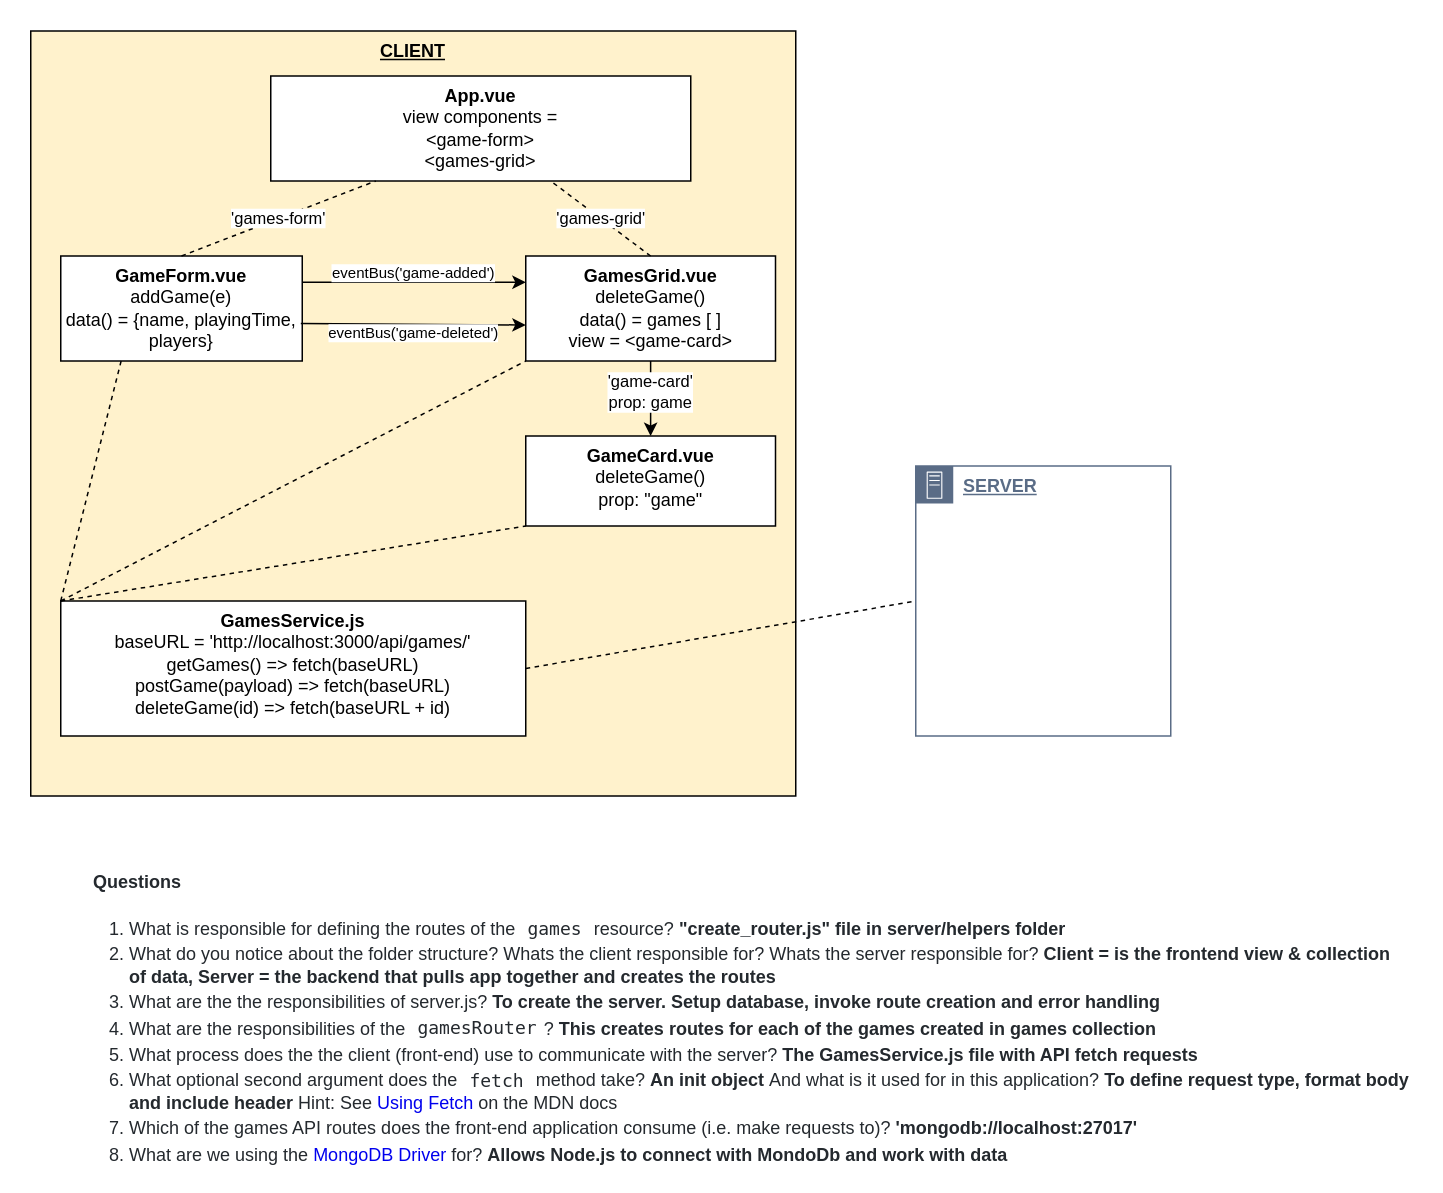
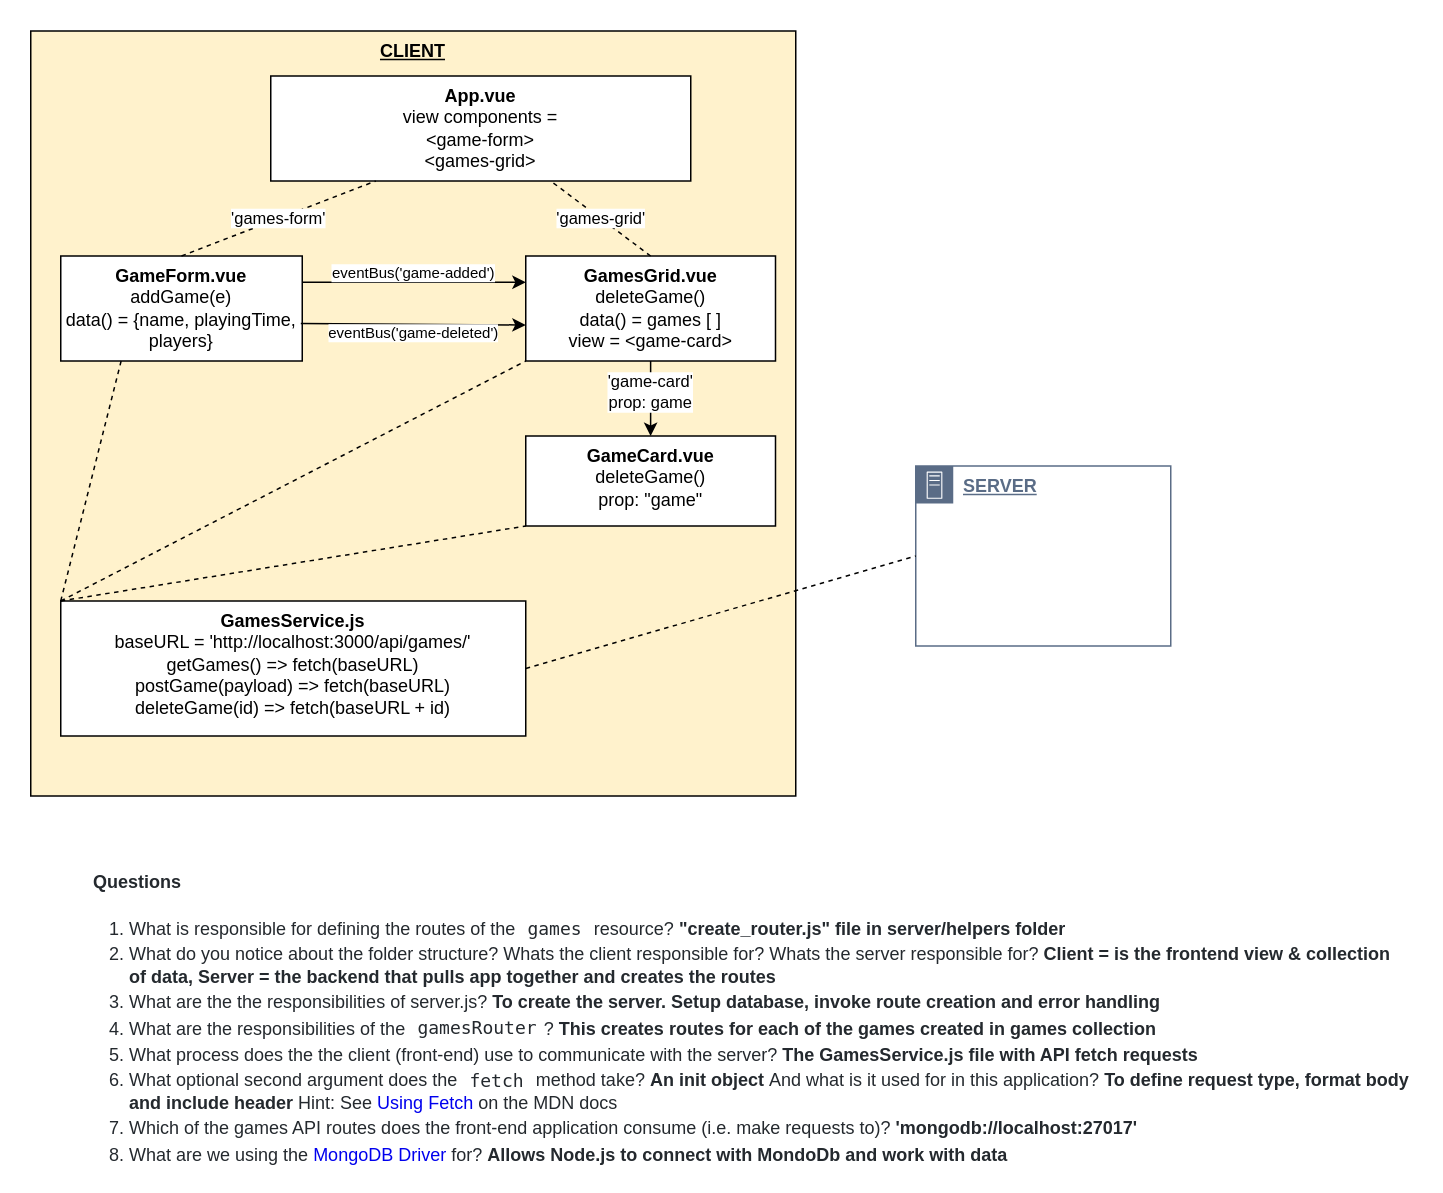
node "SERVER": size 255x270 -> 255x180
